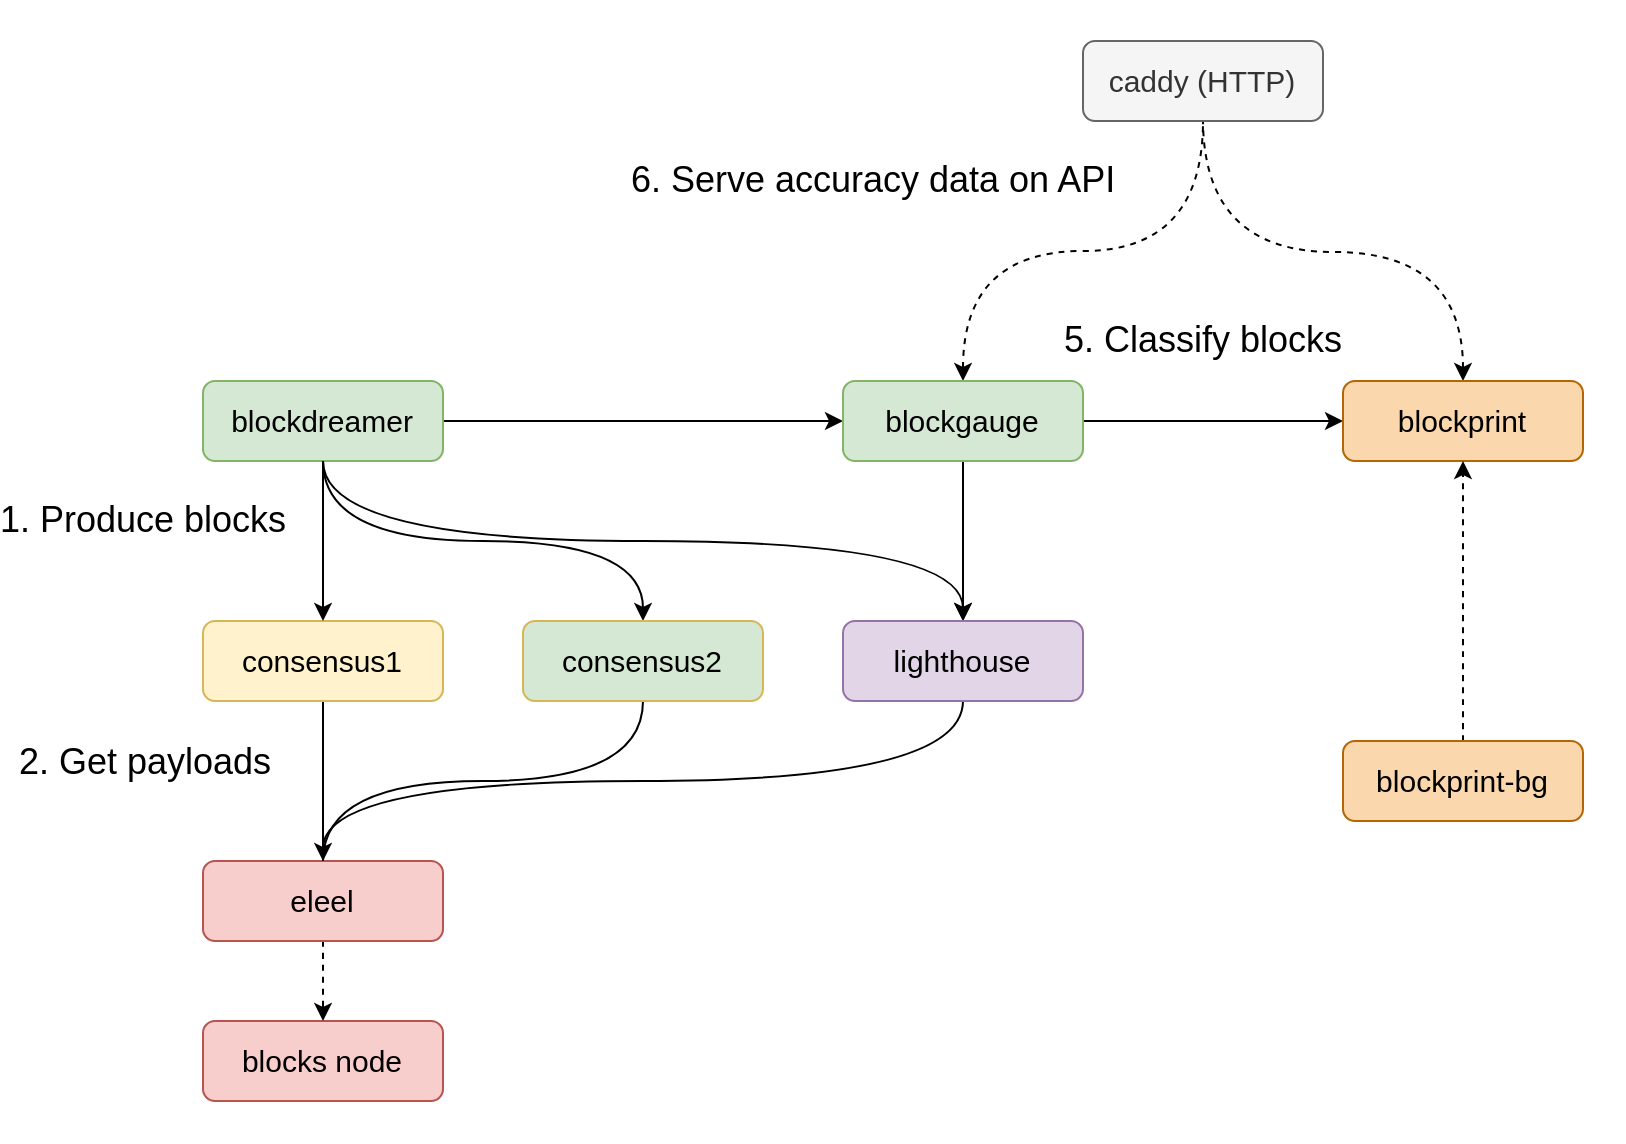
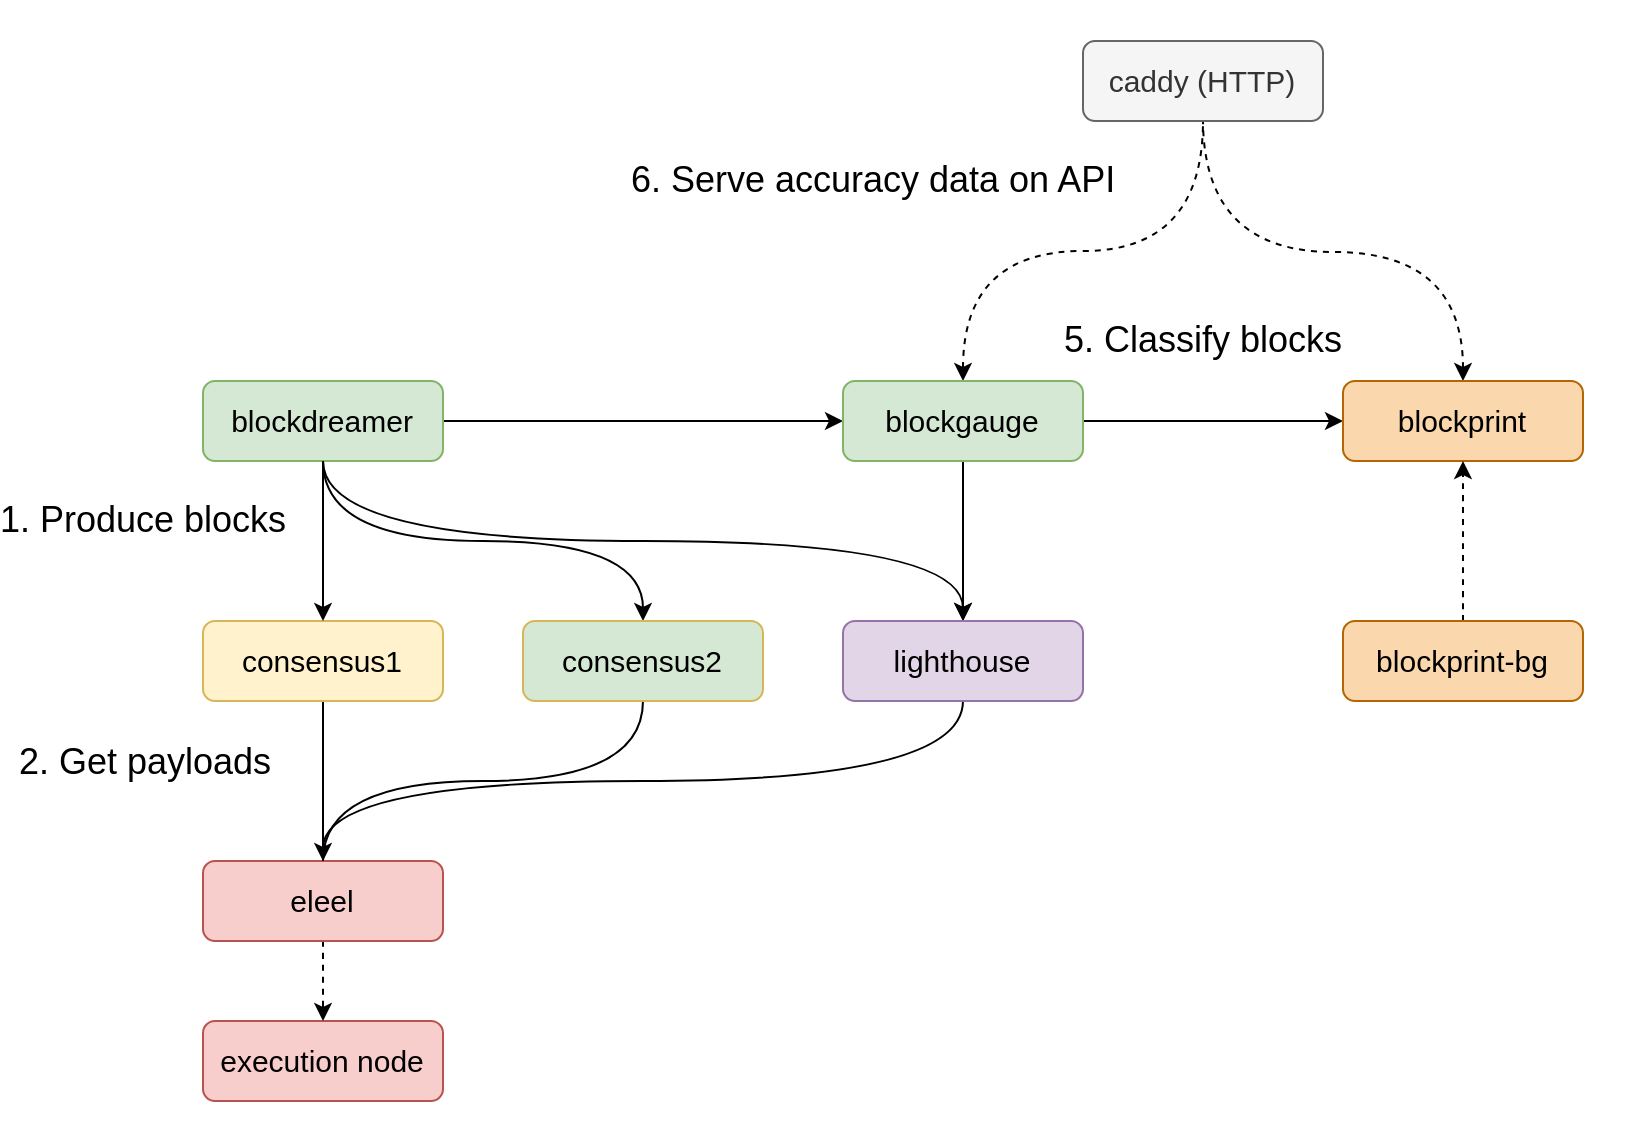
node "blockprint-bg": moved (1463, 781) -> (1463, 661)
node "blocks node": label "blocks node" -> "execution node"
